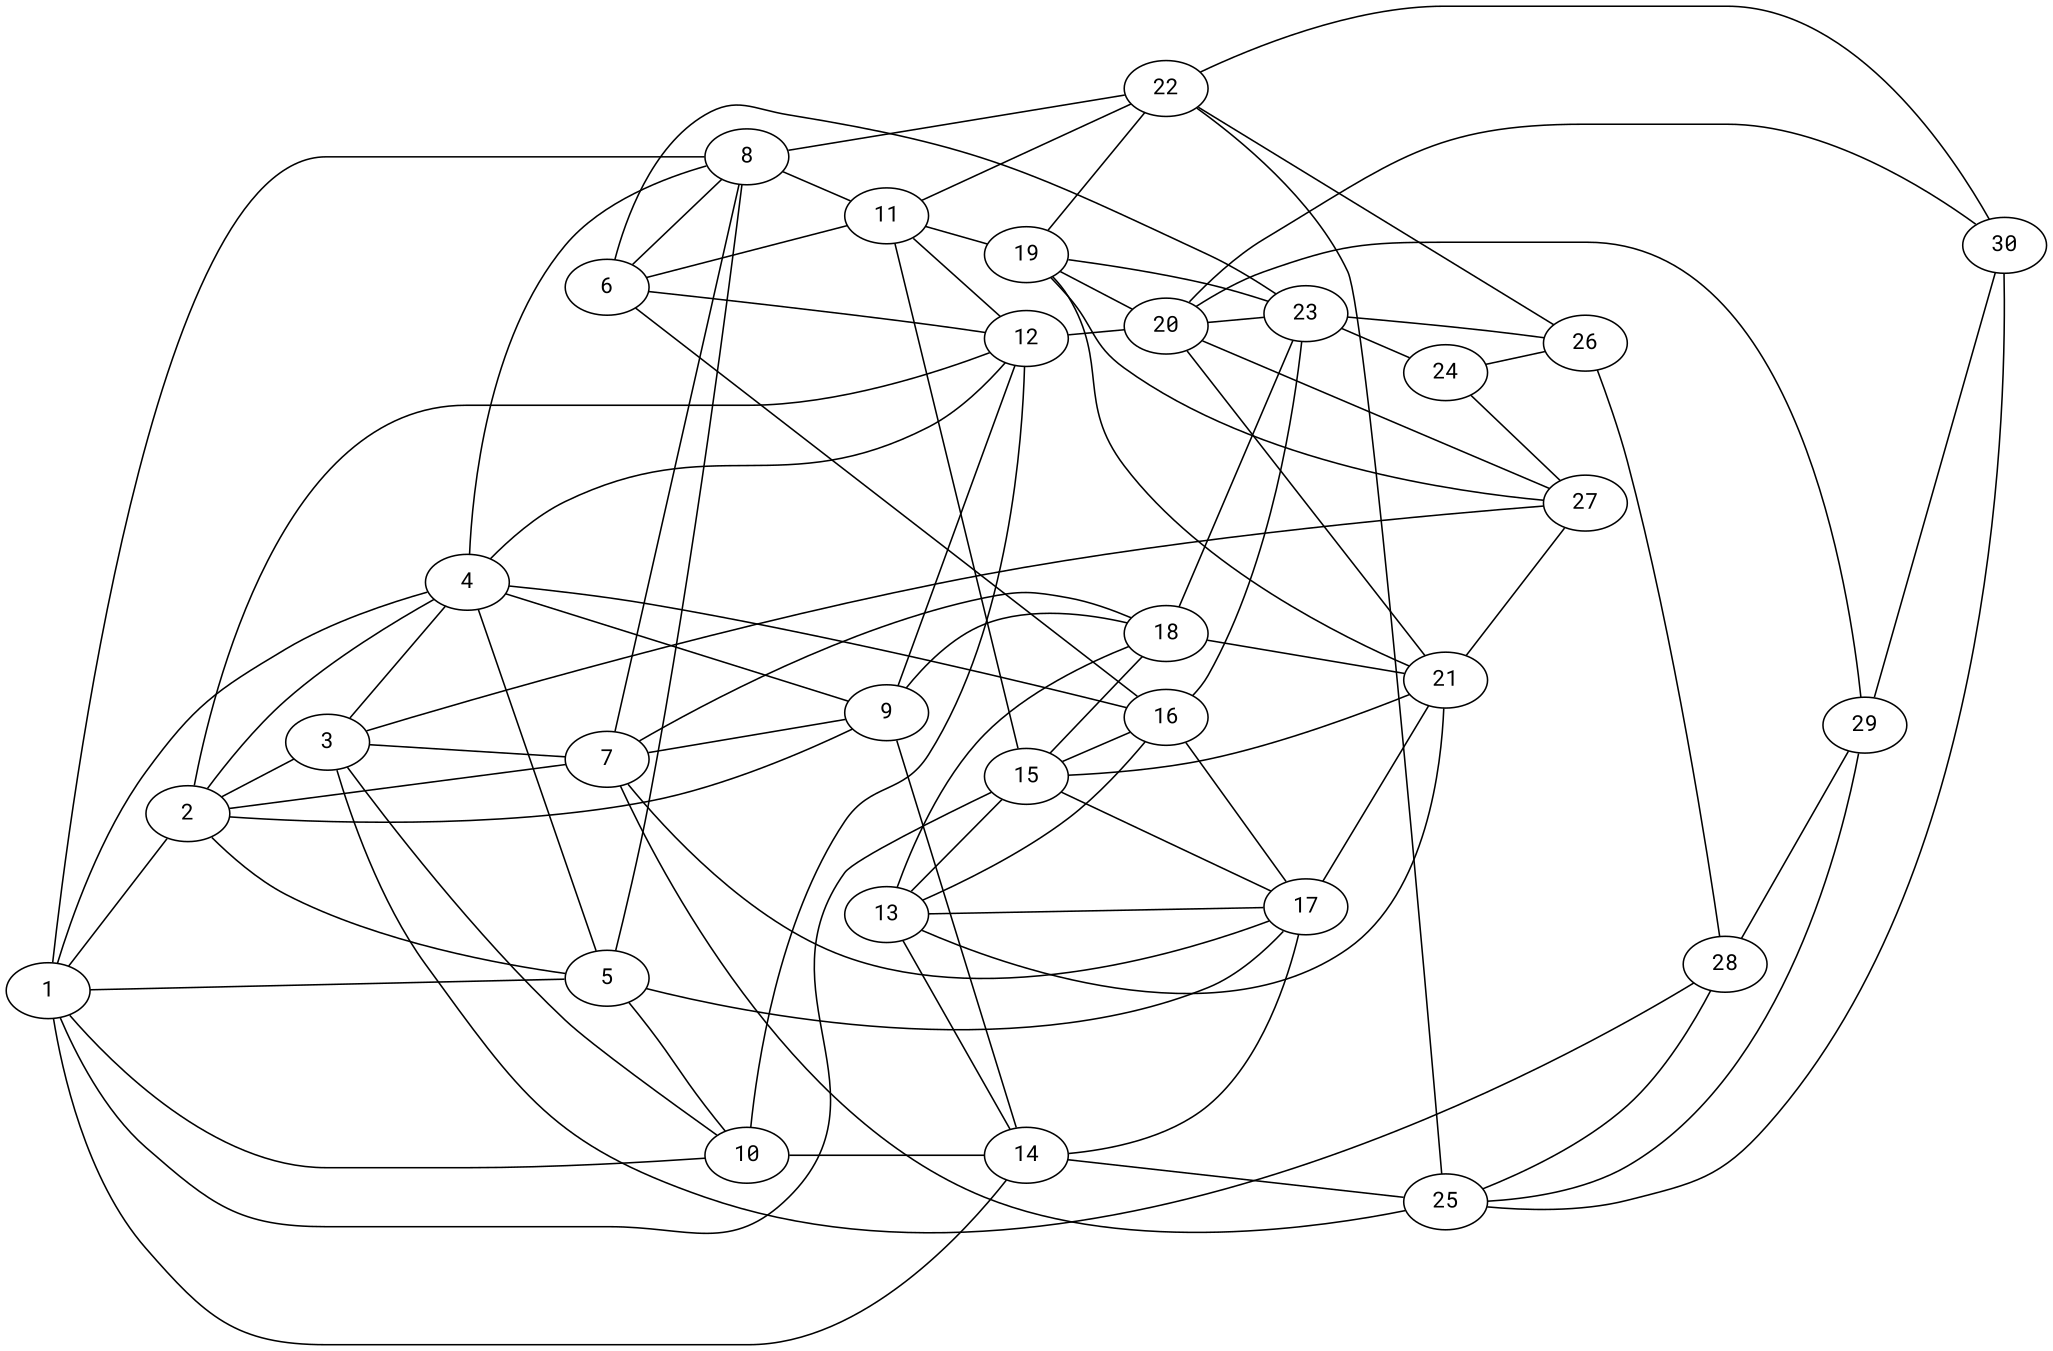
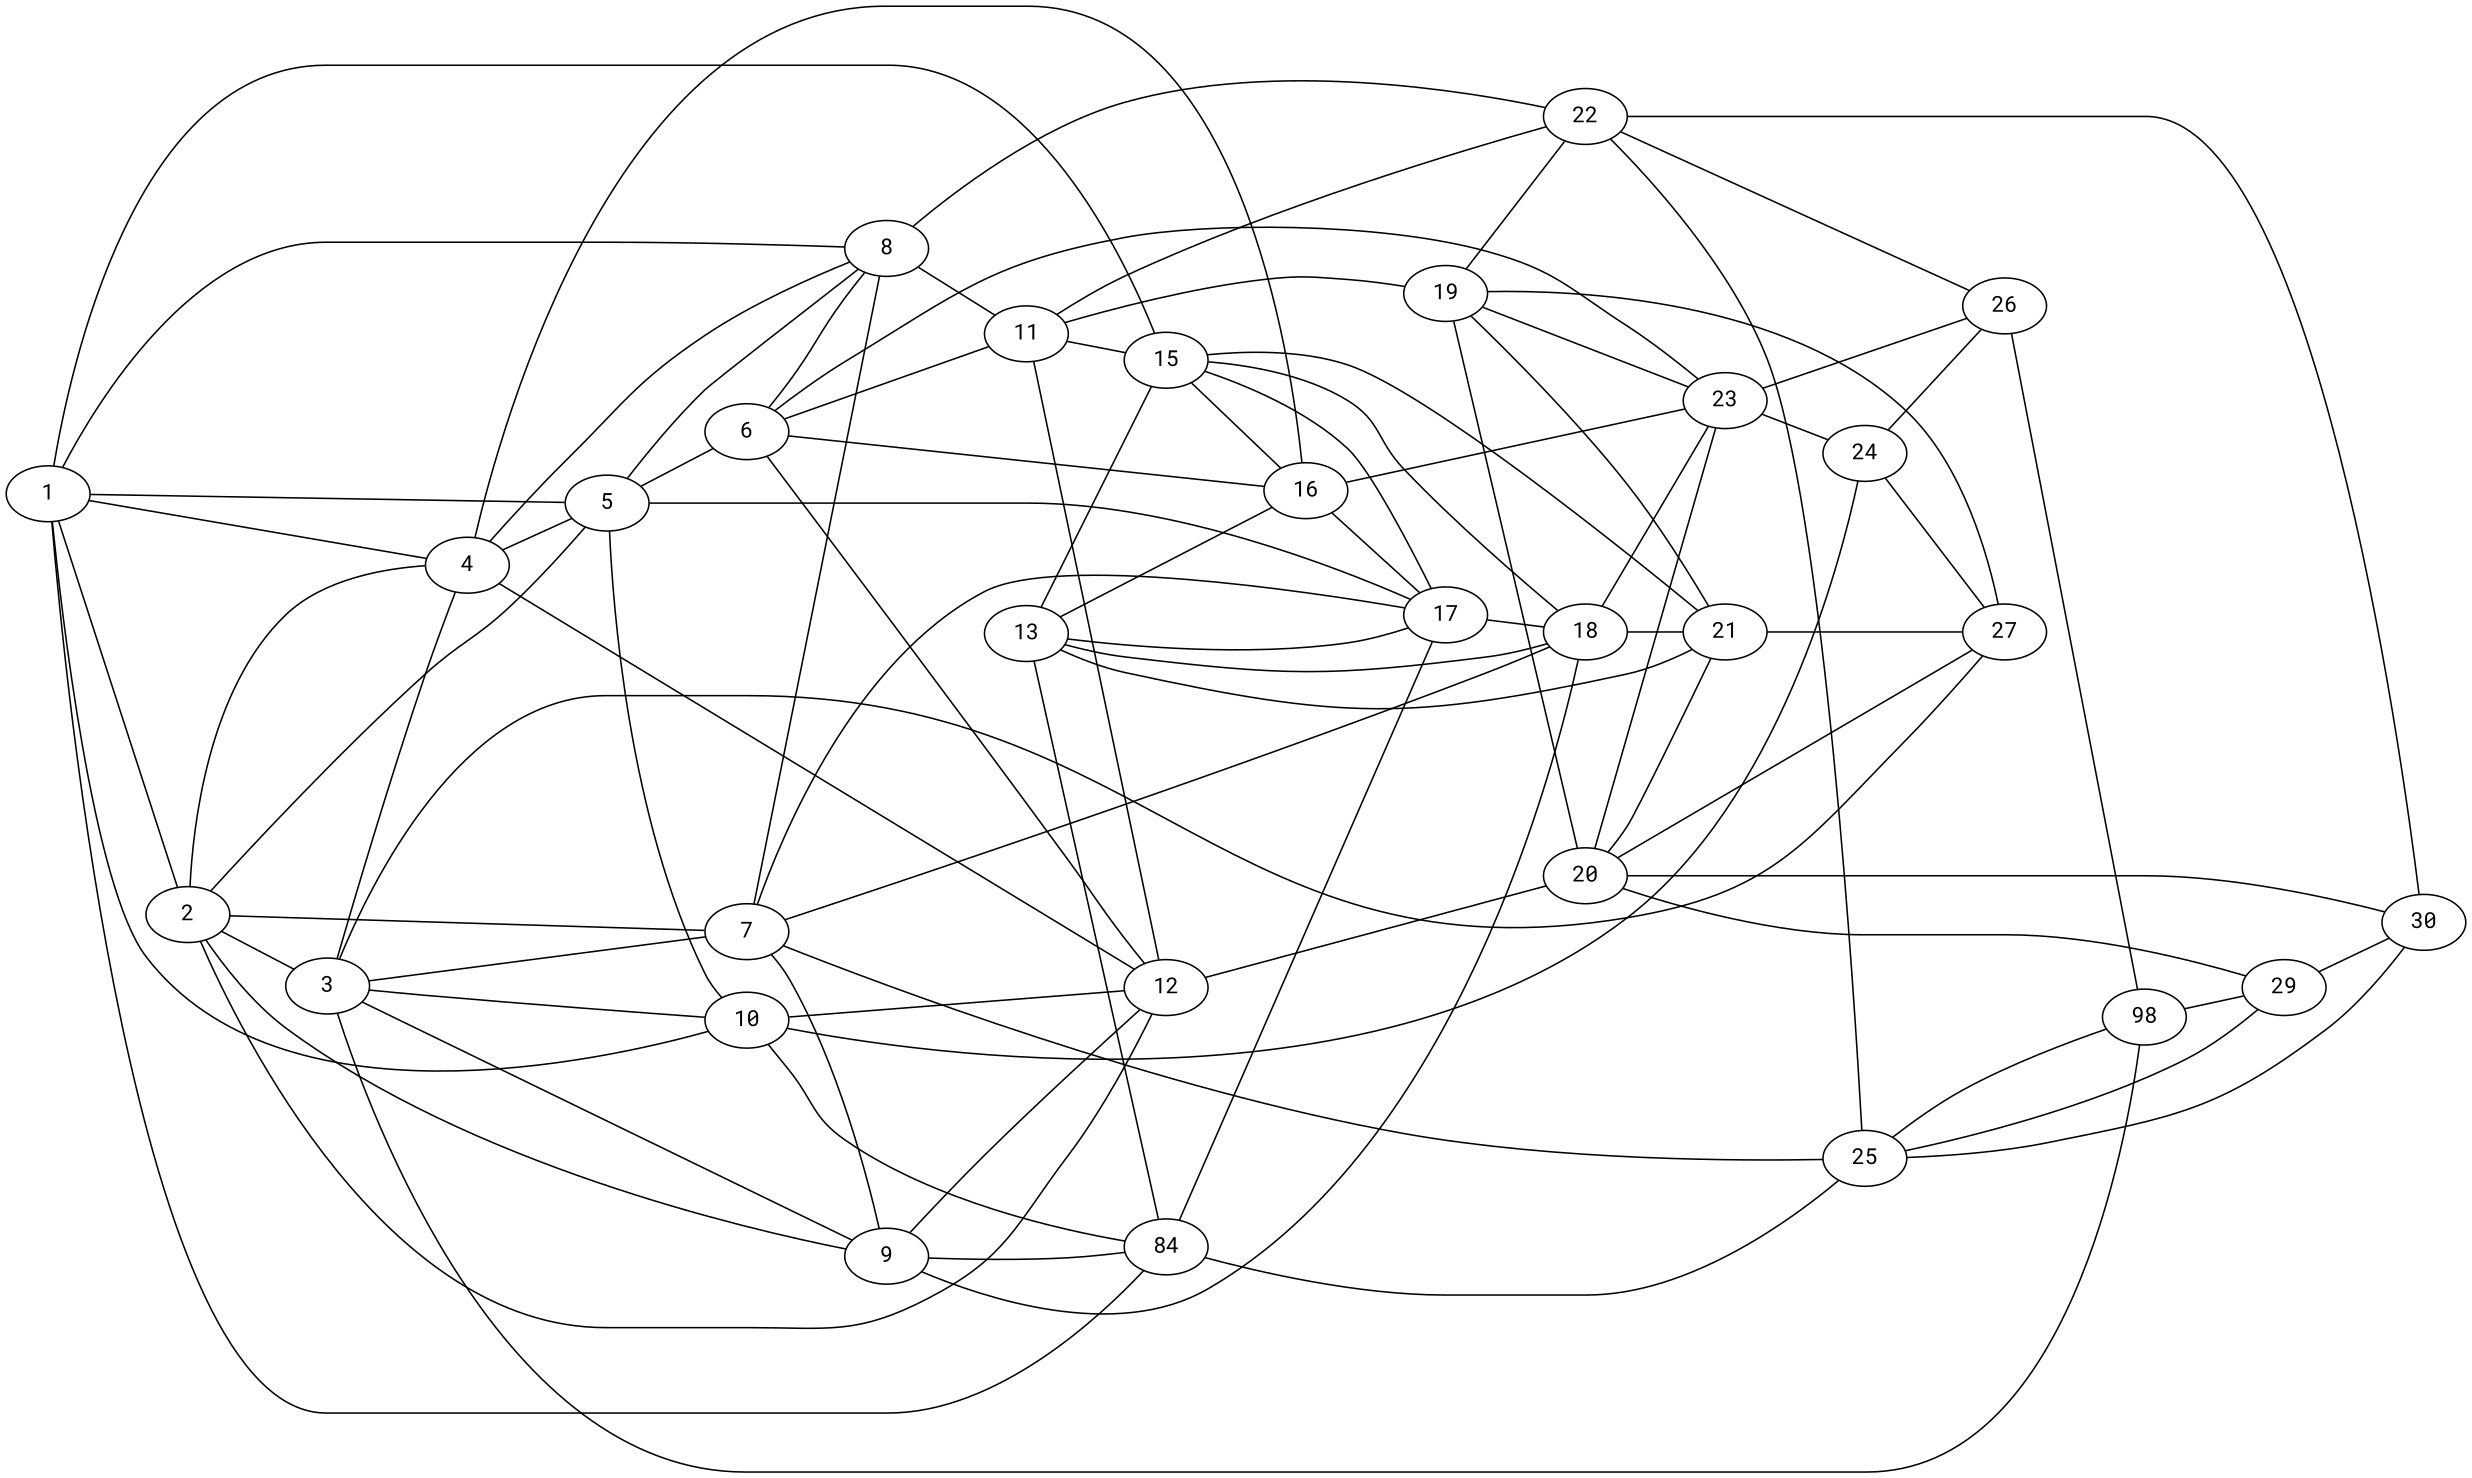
edge "6" -- "5": added
edge "4" -- "9": now "3" -- "9"
edge "21" -- "17": now "18" -- "17"
node "28": label "28" -> "98"
edge "24" -- "10": added
node "14": label "14" -> "84"
